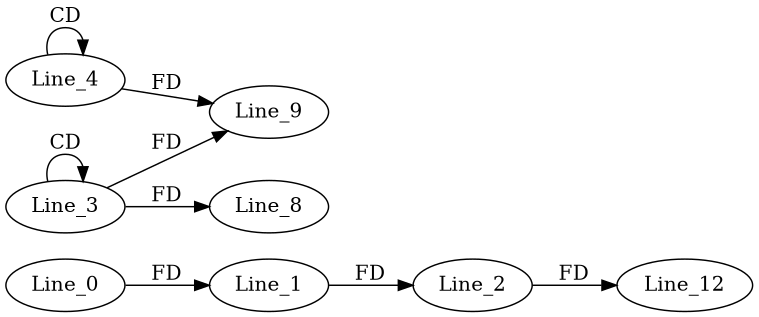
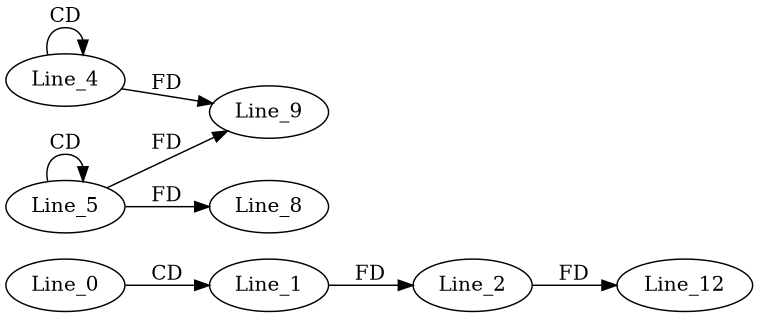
node "Line_3": label "Line_3" -> "Line_5"
edge "Line_0" -> "Line_1": label "FD" -> "CD"
